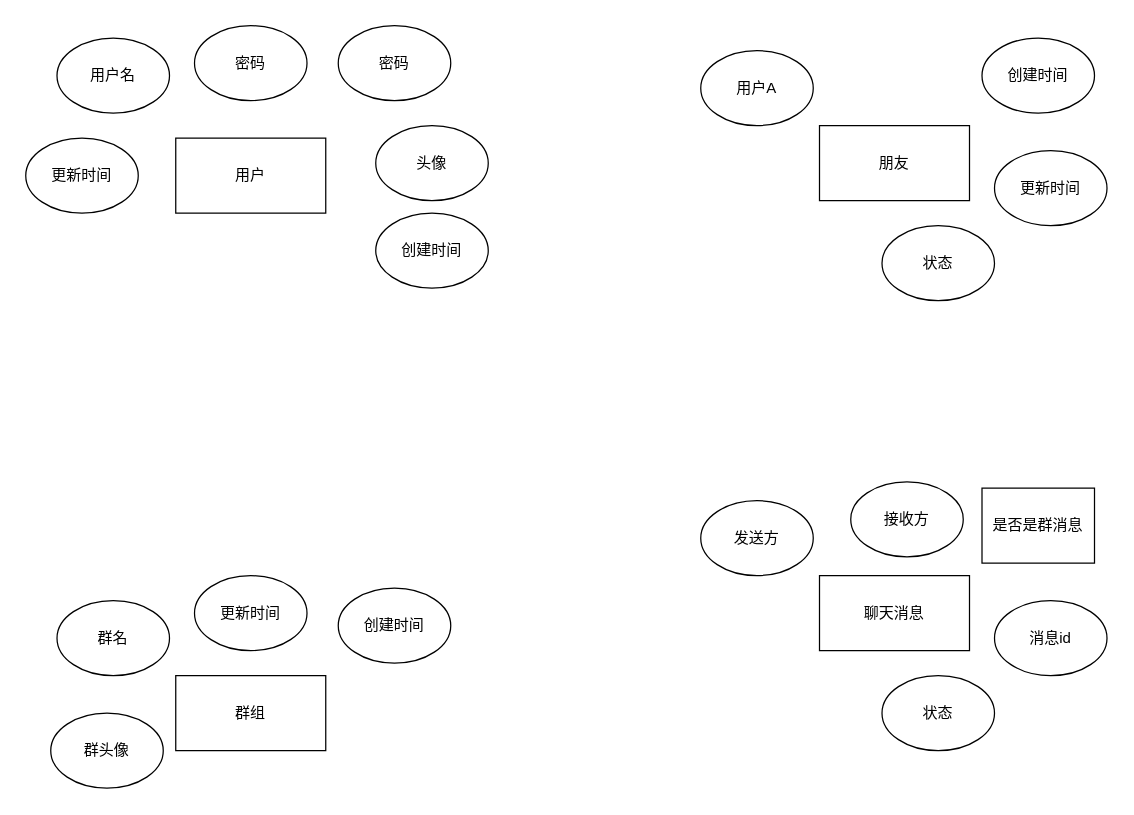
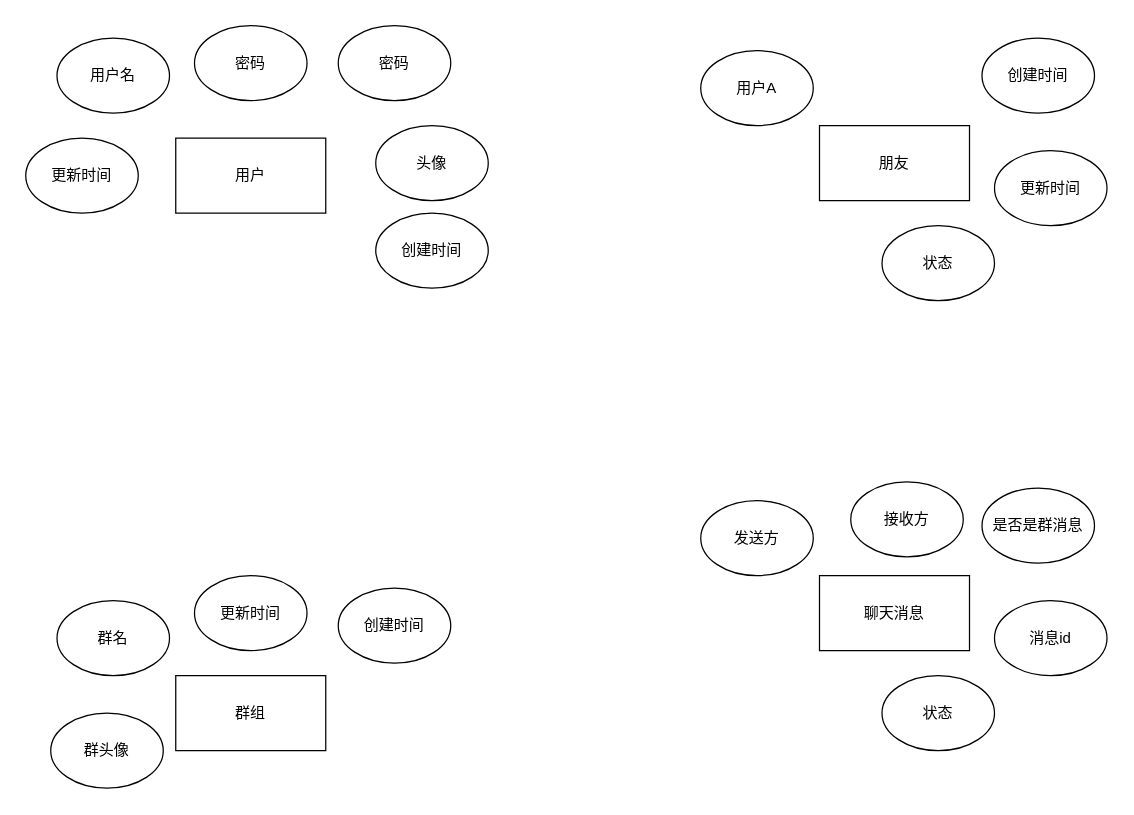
node "是否是群消息": shape rectangle -> ellipse
